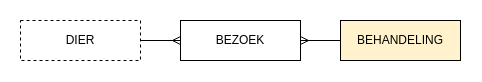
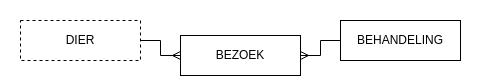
node "BEZOEK": moved (241, 41) -> (241, 56)
node "BEHANDELING": fillcolor #fff2cc -> #ffffff
